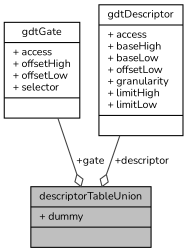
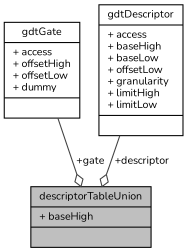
node "gdtGate": text "+ selector" -> "+ dummy"
node "descriptorTableUnion": text "+ dummy" -> "+ baseHigh"
